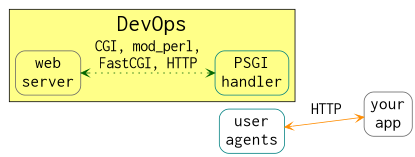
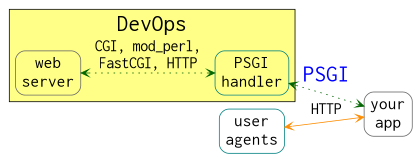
edge "PSGI handler" -- "your app": added, label "PSGI"
